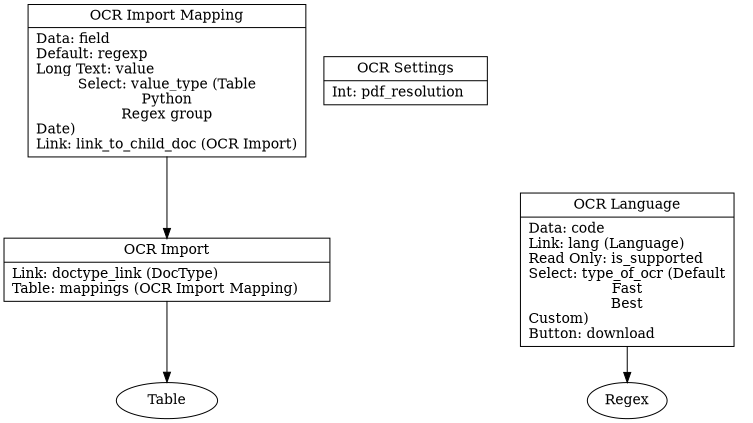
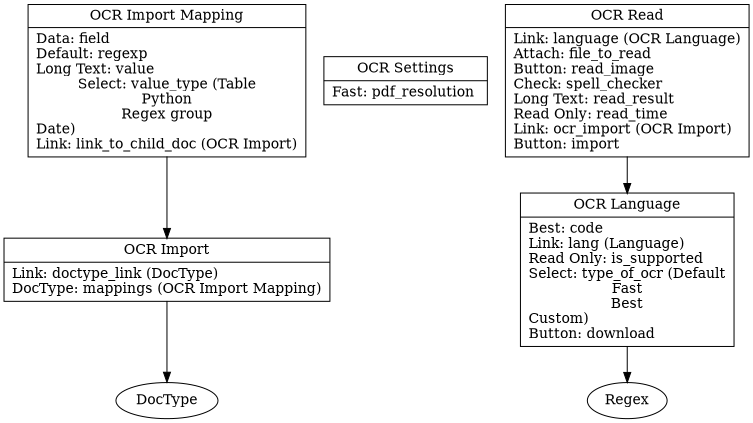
node "OCR Read": added
node "OCR Settings": text "Int: pdf_resolution" -> "Fast: pdf_resolution"
node "OCR Language": text "Data: code" -> "Best: code"
node "OCR Import": text "Table: mappings (OCR Import Mapping)" -> "DocType: mappings (OCR Import Mapping)"
node "Table": label "Table" -> "DocType"
